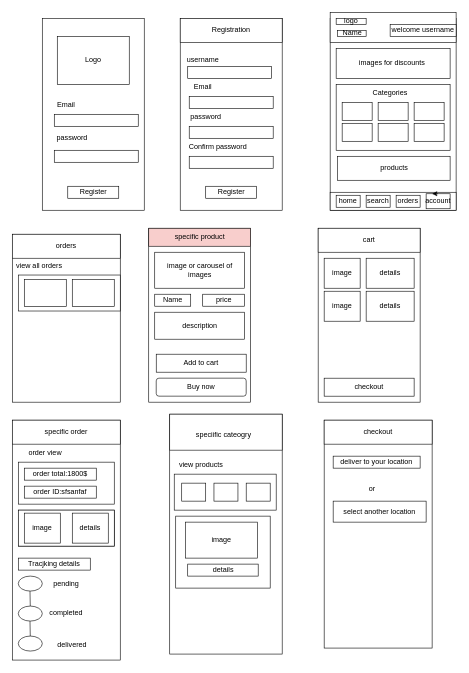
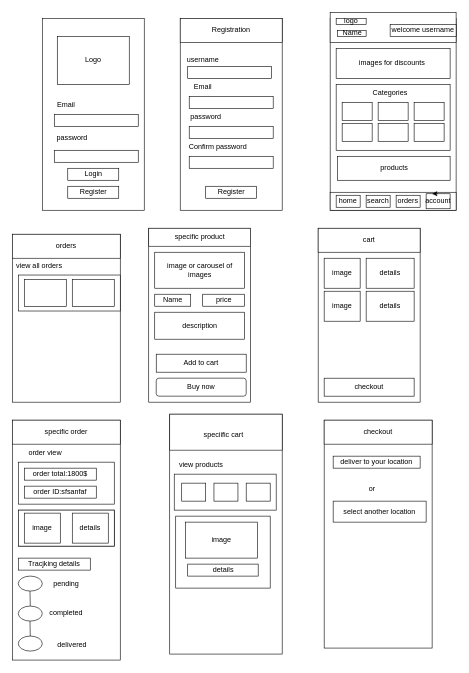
node "Login": added
node "specific product": fillcolor #f8cecc -> #ffffff
node "speciific cateogry": label "speciific cateogry" -> "speciific cart"
